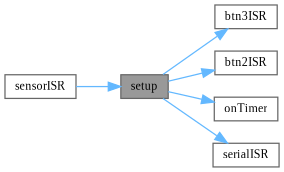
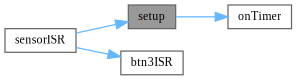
edge "setup" -> "btn3ISR": now "sensorISR" -> "btn3ISR"
node "btn2ISR": removed
node "serialISR": removed
